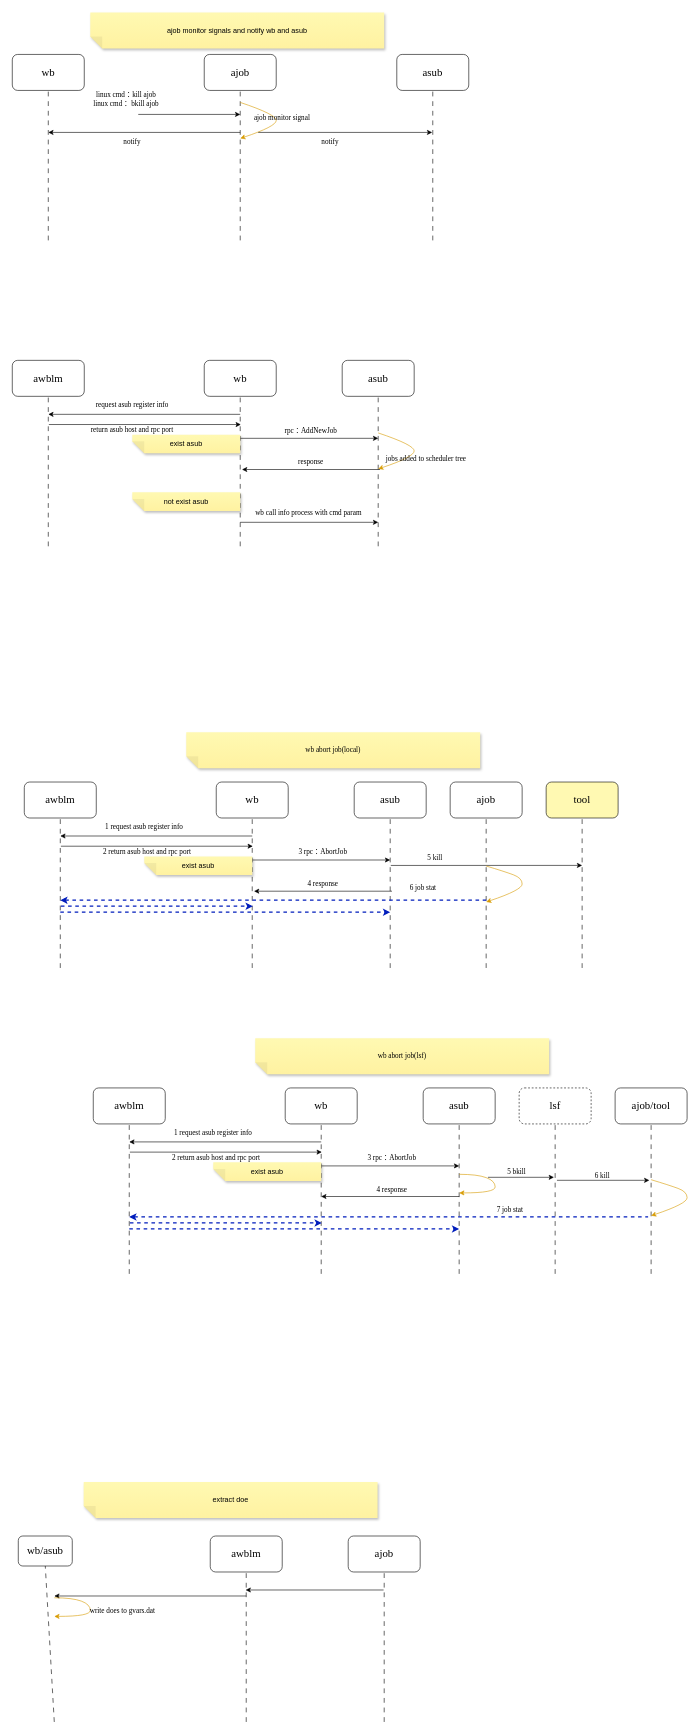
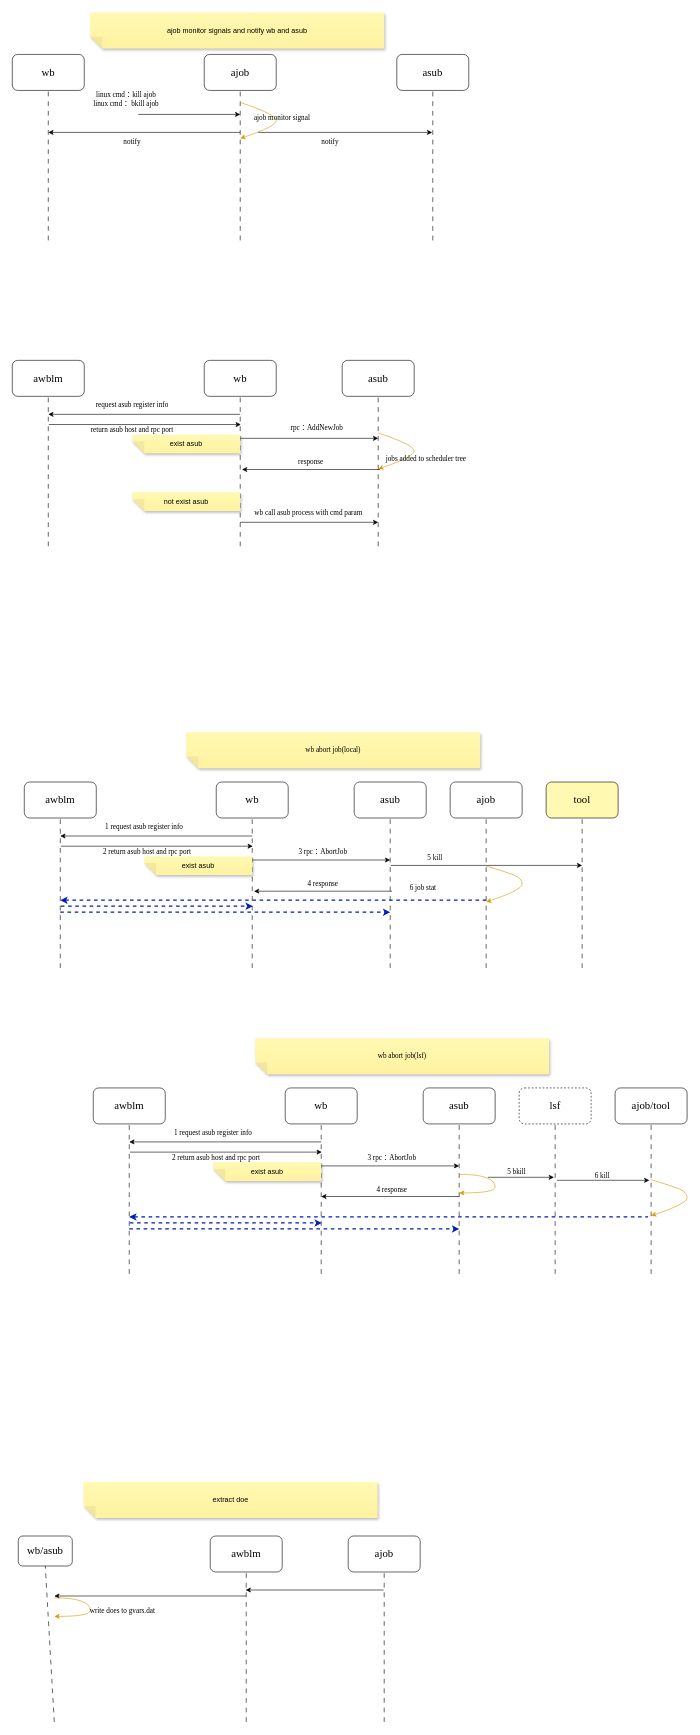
node "rpc：AddNewJob": moved (311, 431) -> (317, 428)
node "wb call info process with cmd param": label "wb call info process with cmd param" -> "wb call asub process with cmd param"
node "7 job stat": removed
